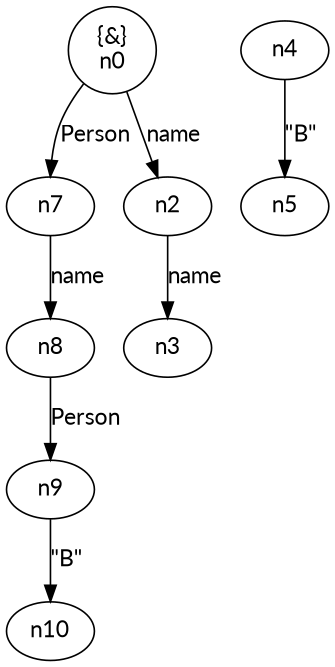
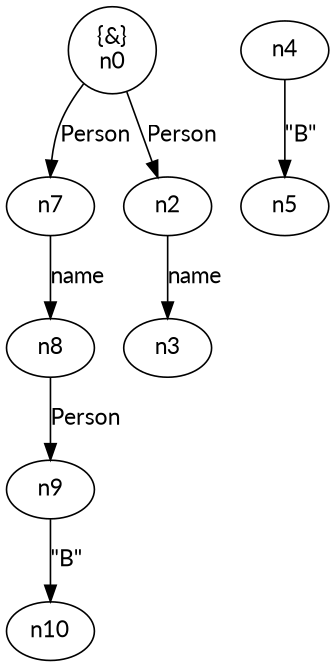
edge "{&} n0" -> "n2": label "name" -> "Person"
